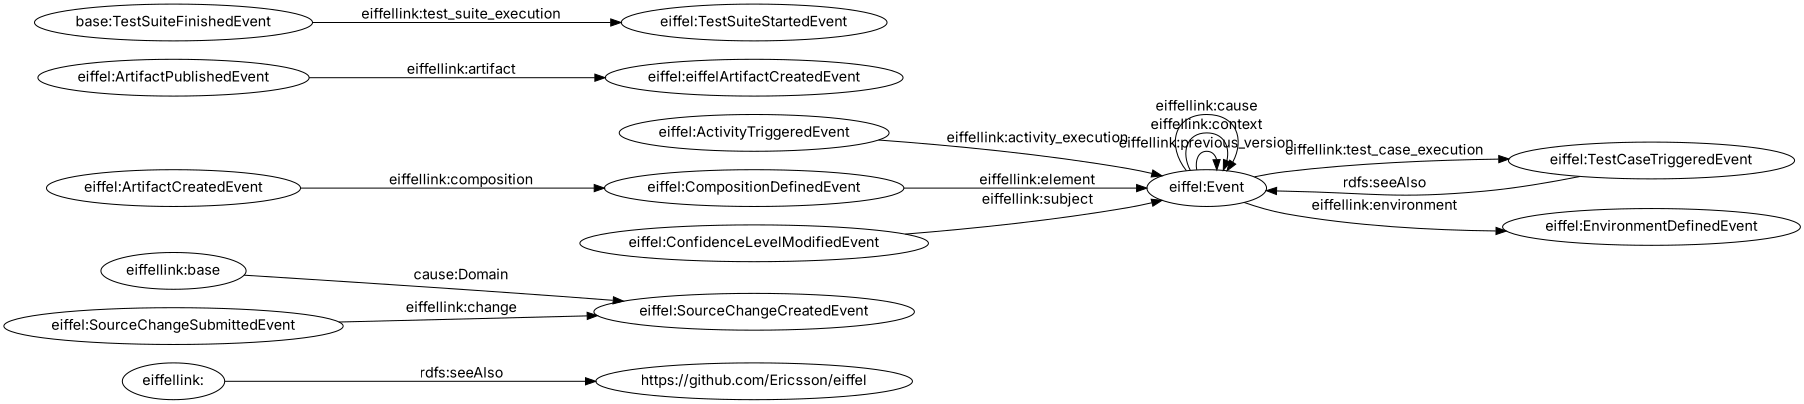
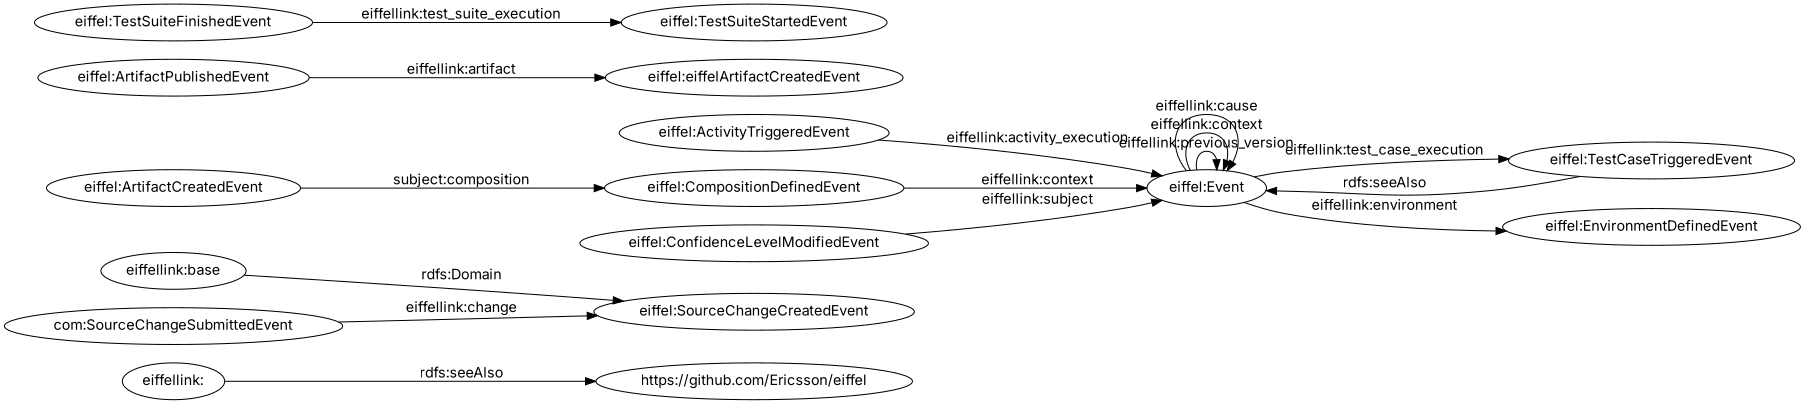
node "base:TestSuiteFinishedEvent": label "base:TestSuiteFinishedEvent" -> "eiffel:TestSuiteFinishedEvent"
edge "eiffel:ArtifactCreatedEvent" -> "eiffel:CompositionDefinedEvent": label "eiffellink:composition" -> "subject:composition"
edge "eiffel:CompositionDefinedEvent" -> "eiffel:Event": label "eiffellink:element" -> "eiffellink:context"
edge "eiffellink:base" -> "eiffel:SourceChangeCreatedEvent": label "cause:Domain" -> "rdfs:Domain"
node "eiffel:SourceChangeSubmittedEvent": label "eiffel:SourceChangeSubmittedEvent" -> "com:SourceChangeSubmittedEvent"
